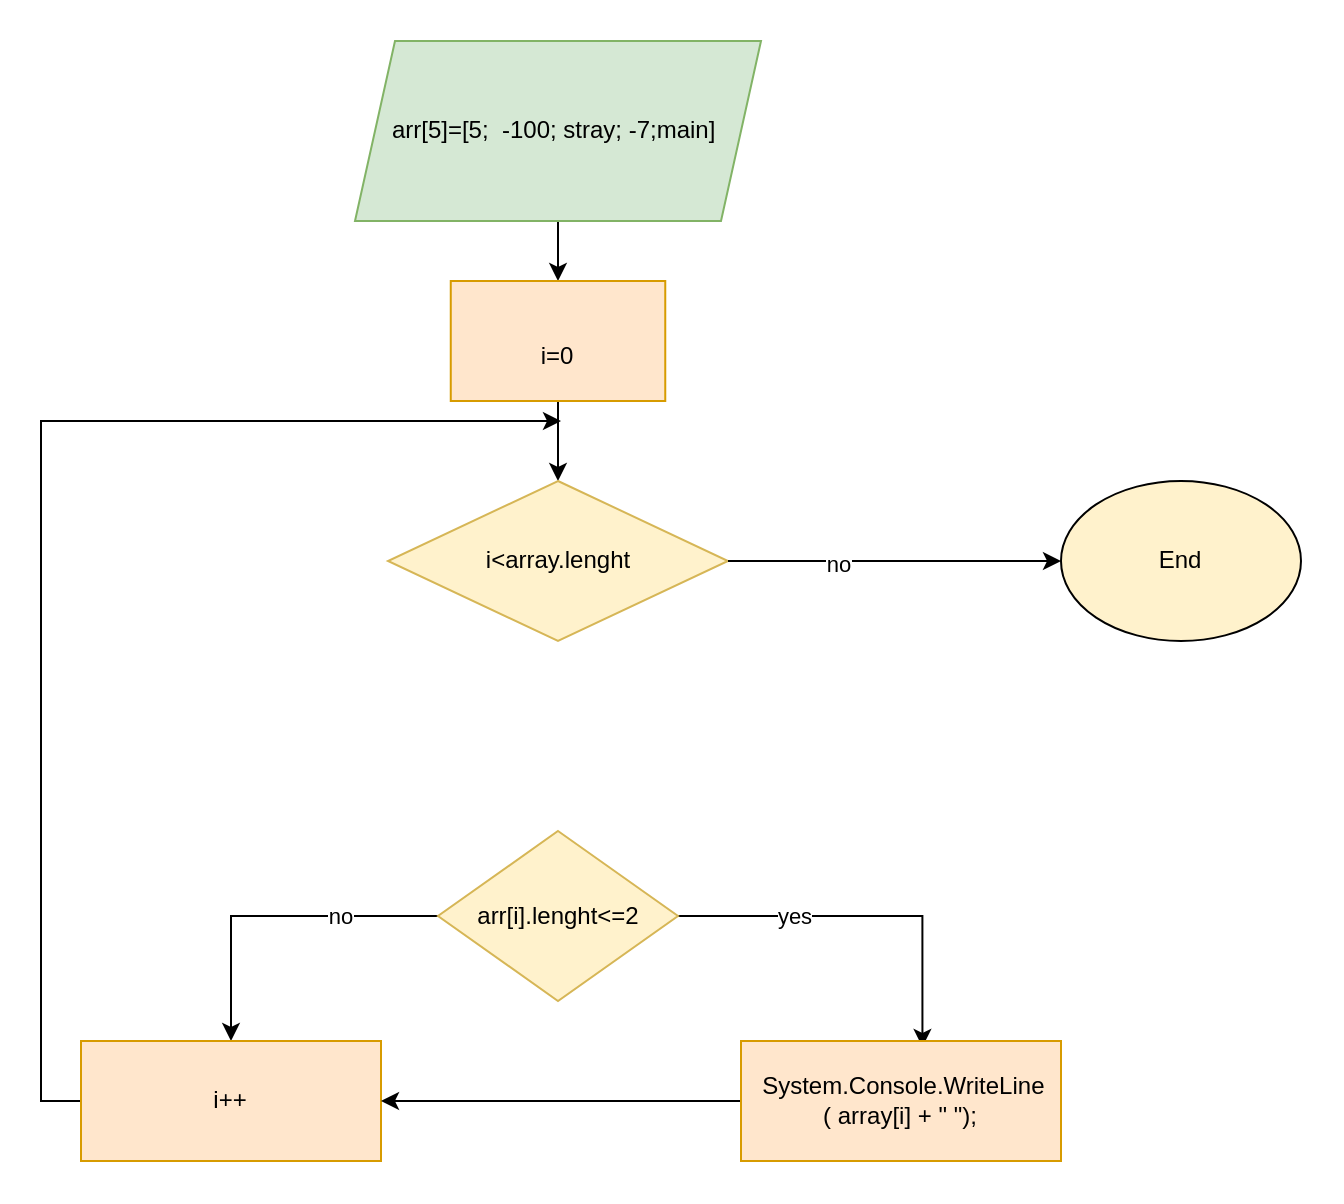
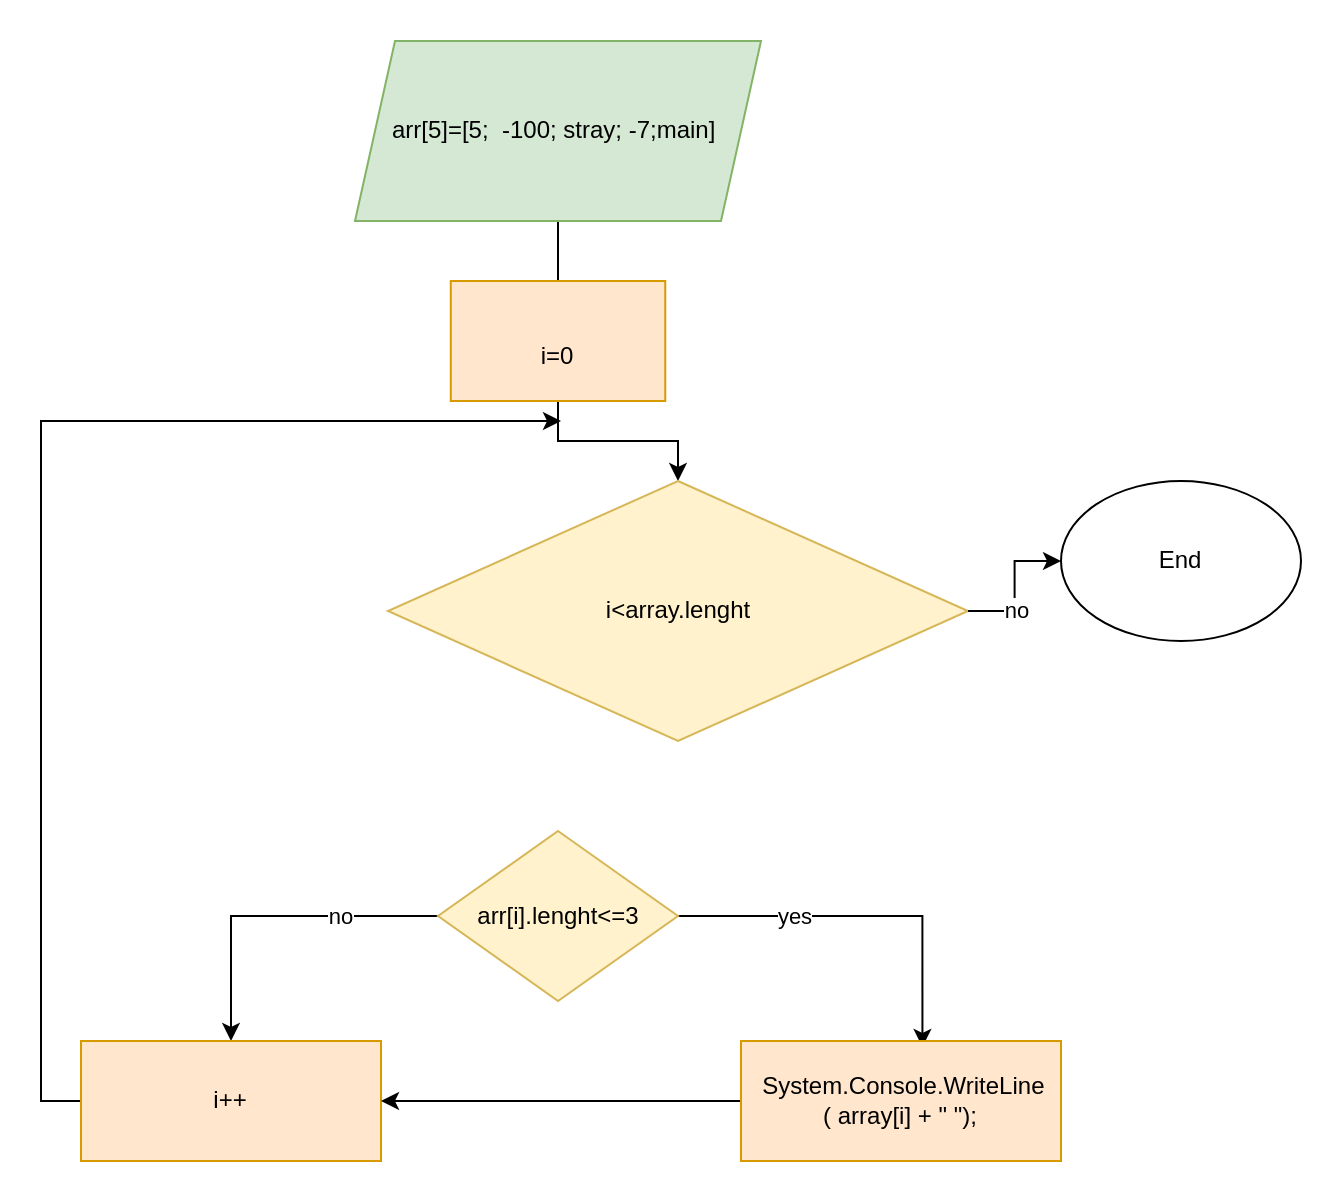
edge "arr[5]=[5; -100; stray; -7;main]" -> "i=0": arrowhead classic -> none
node "i<array.lenght": size 340x160 -> 580x260
node "End": fillcolor #fff2cc -> #ffffff
node "arr[i].lenght<=2": label "arr[i].lenght<=2" -> "arr[i].lenght<=3"
